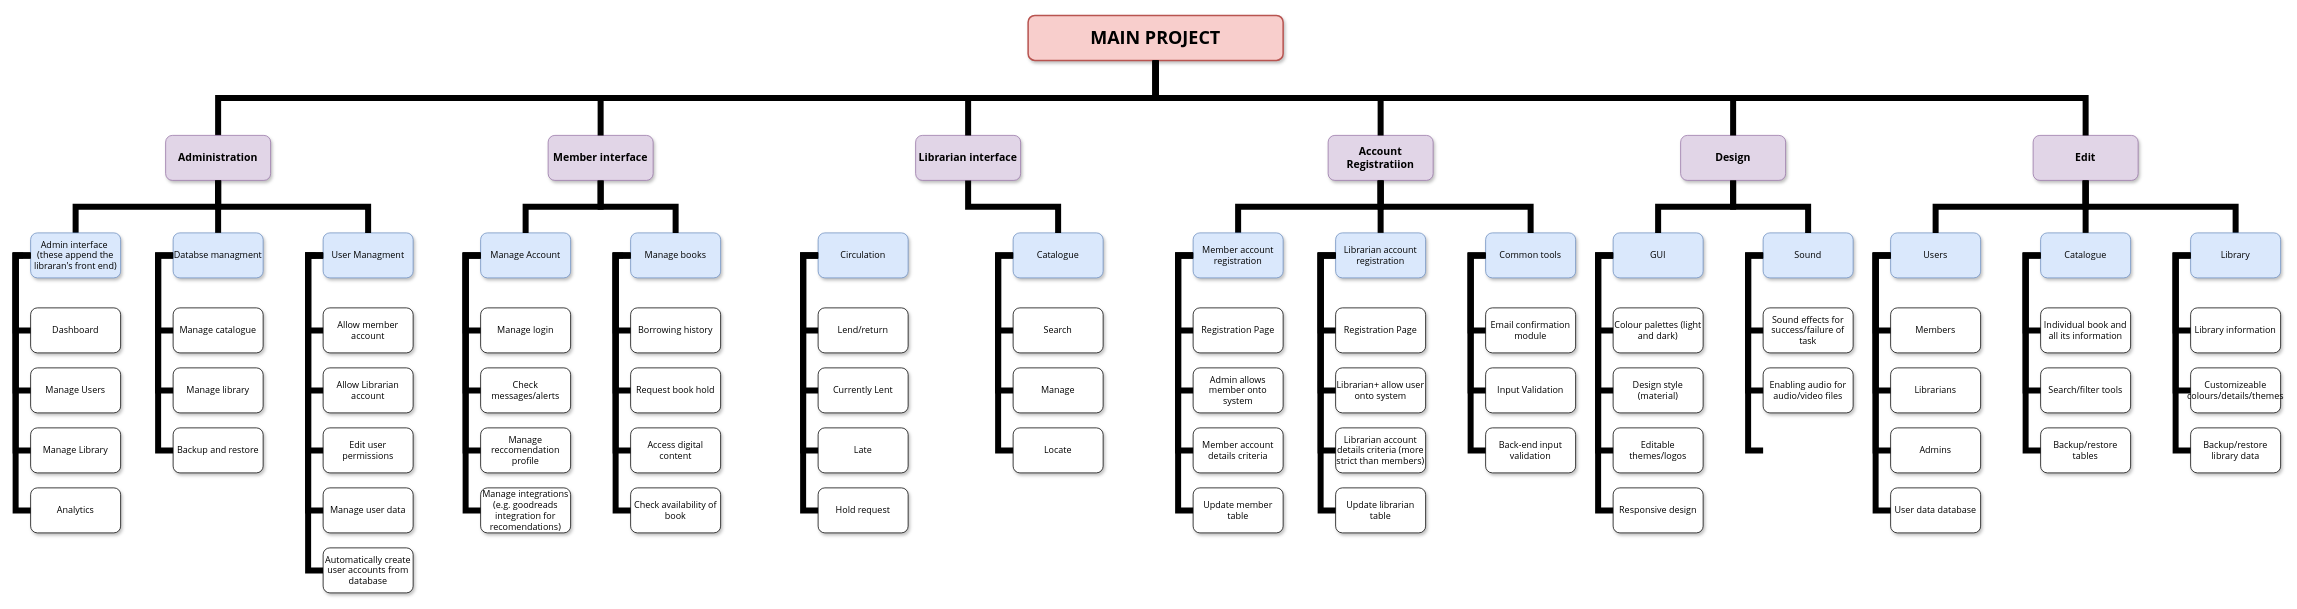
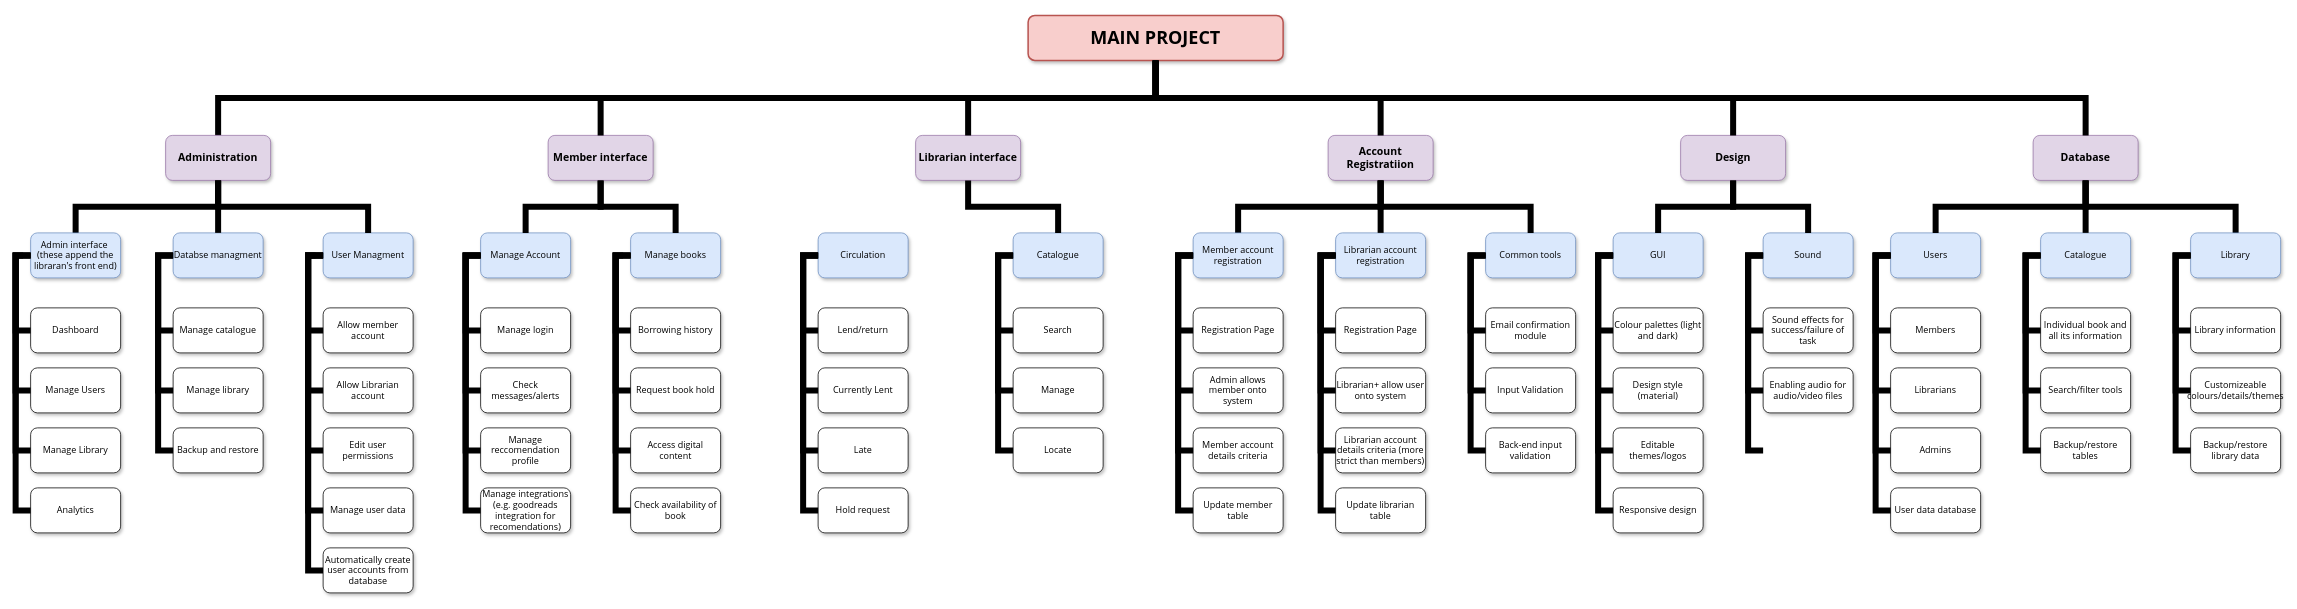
node "Edit": label "Edit" -> "Database"
